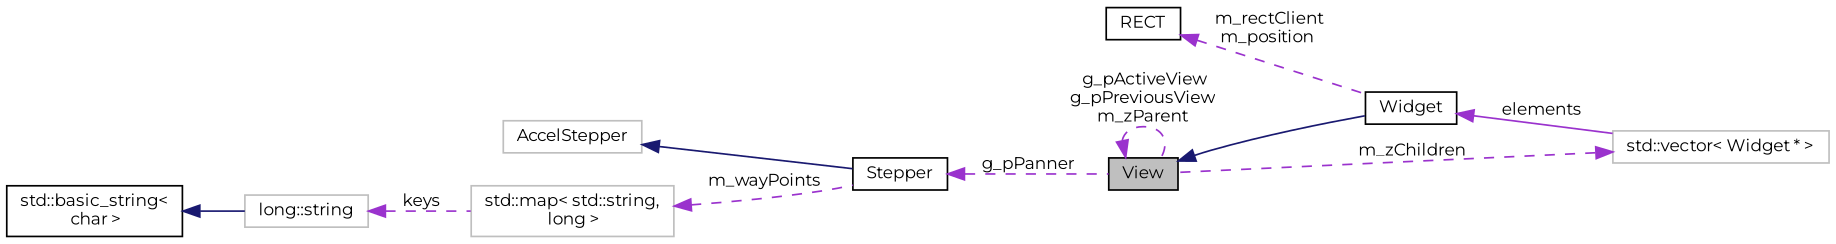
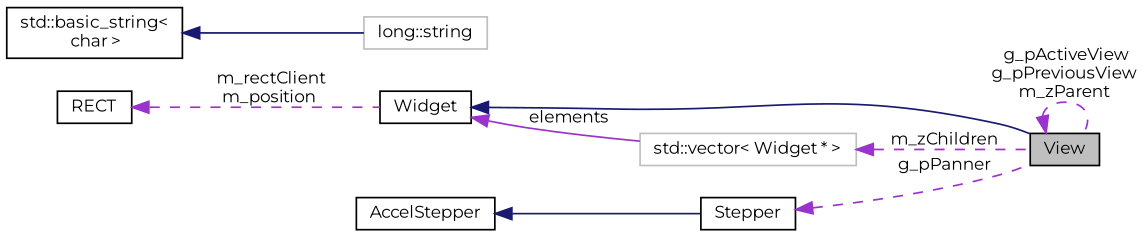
edge "Widget" -> "View": reversed
node "AccelStepper": color grey75 -> black
node "std::map< std::string, long >": removed
